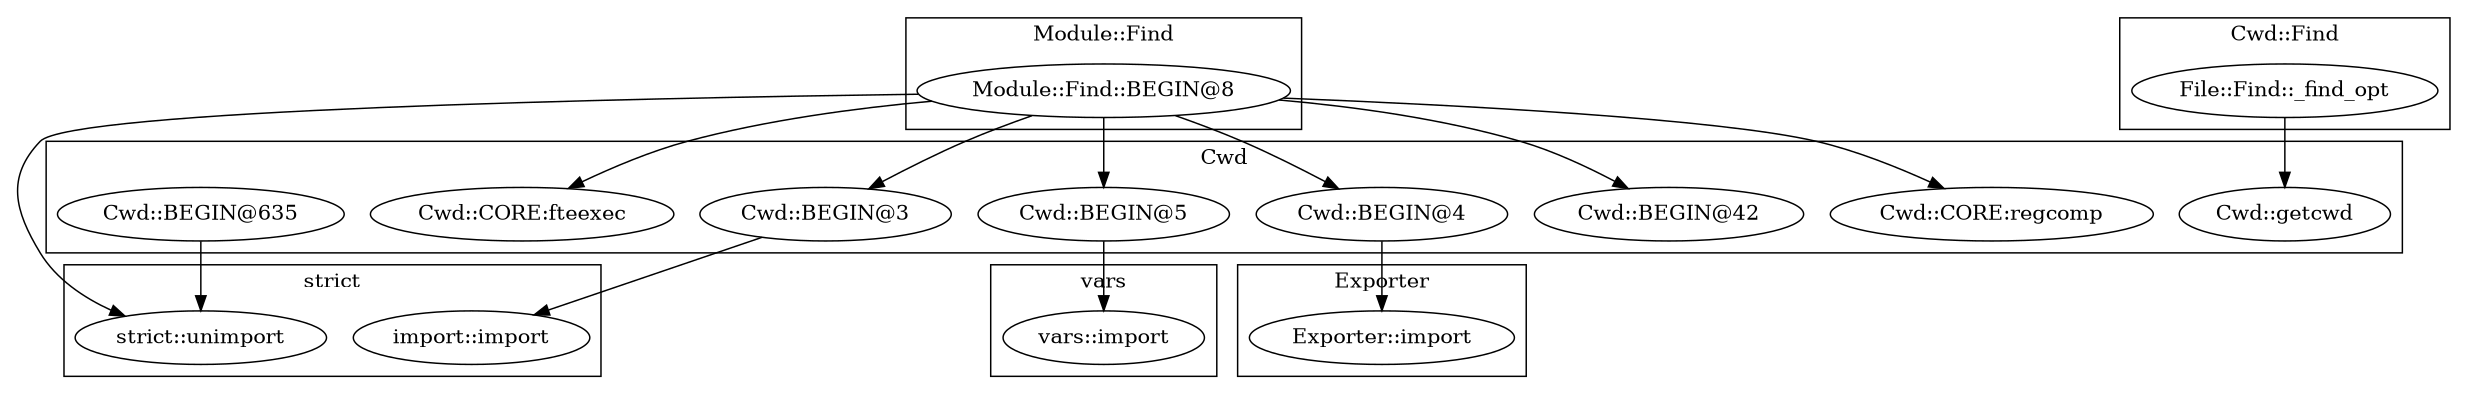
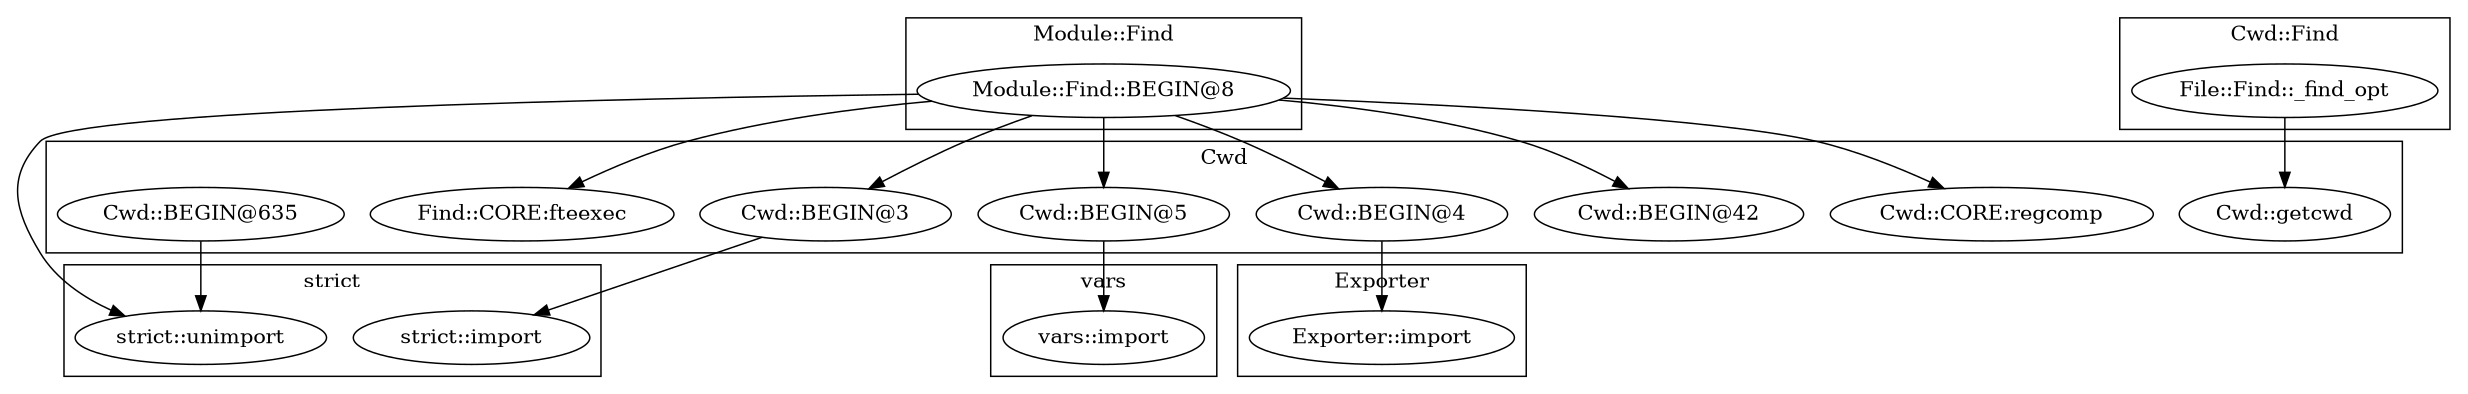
node "Cwd::CORE:fteexec": label "Cwd::CORE:fteexec" -> "Find::CORE:fteexec"
node "import::import": label "import::import" -> "strict::import"
